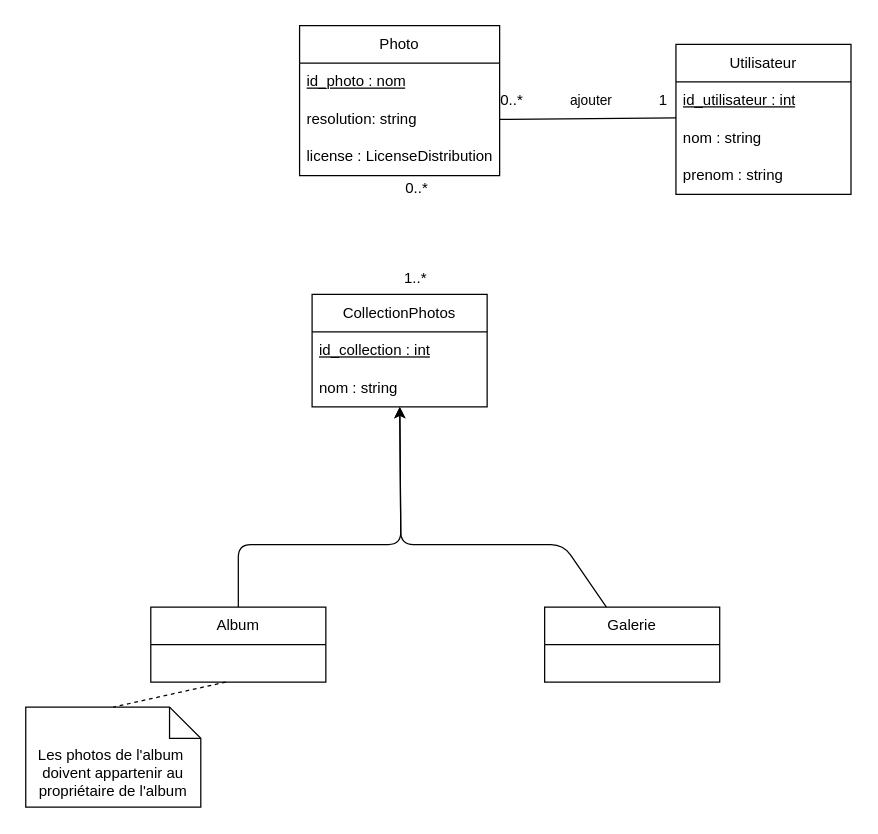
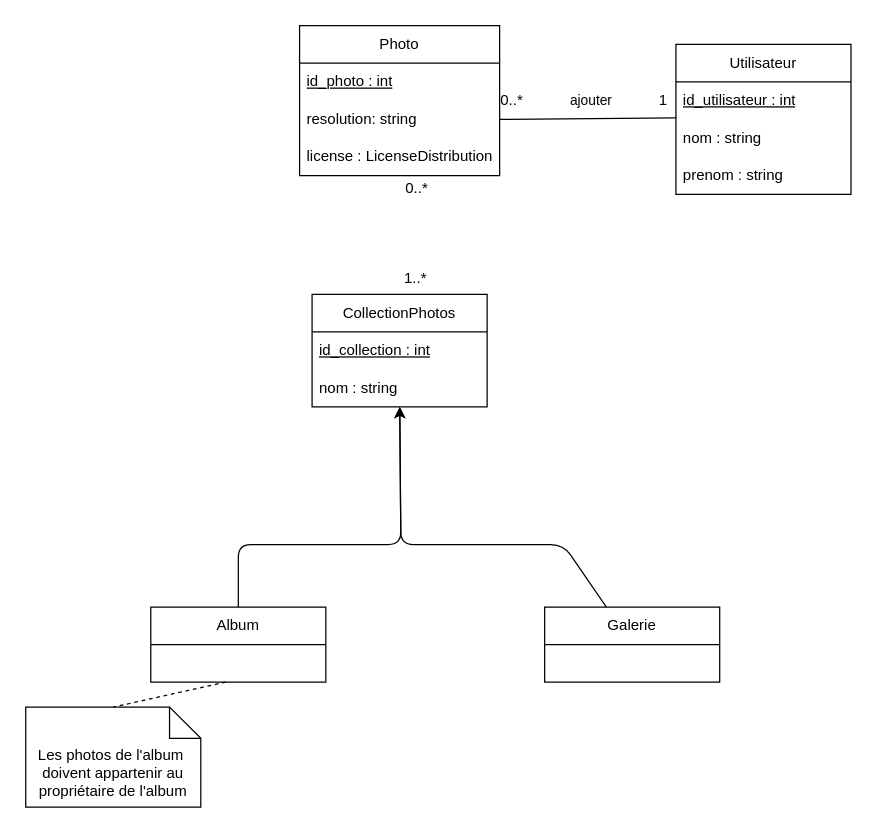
node "id_photo : nom": label "id_photo : nom" -> "id_photo : int"
